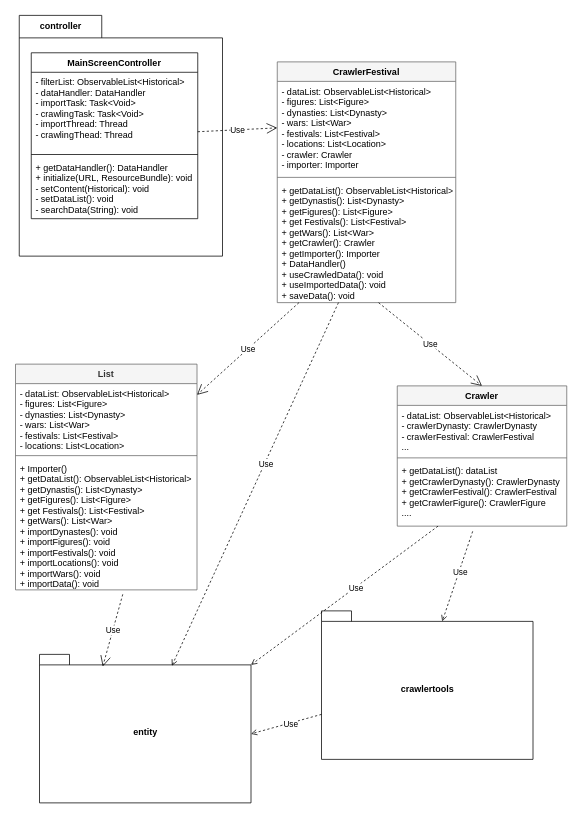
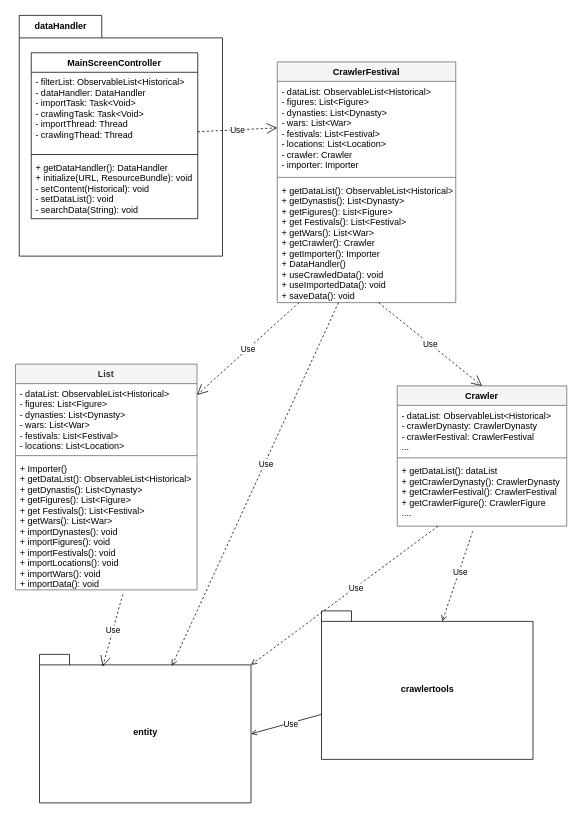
node "controller": label "controller" -> "dataHandler"
edge "crawlertools" -> "entity": style dashed -> solid
